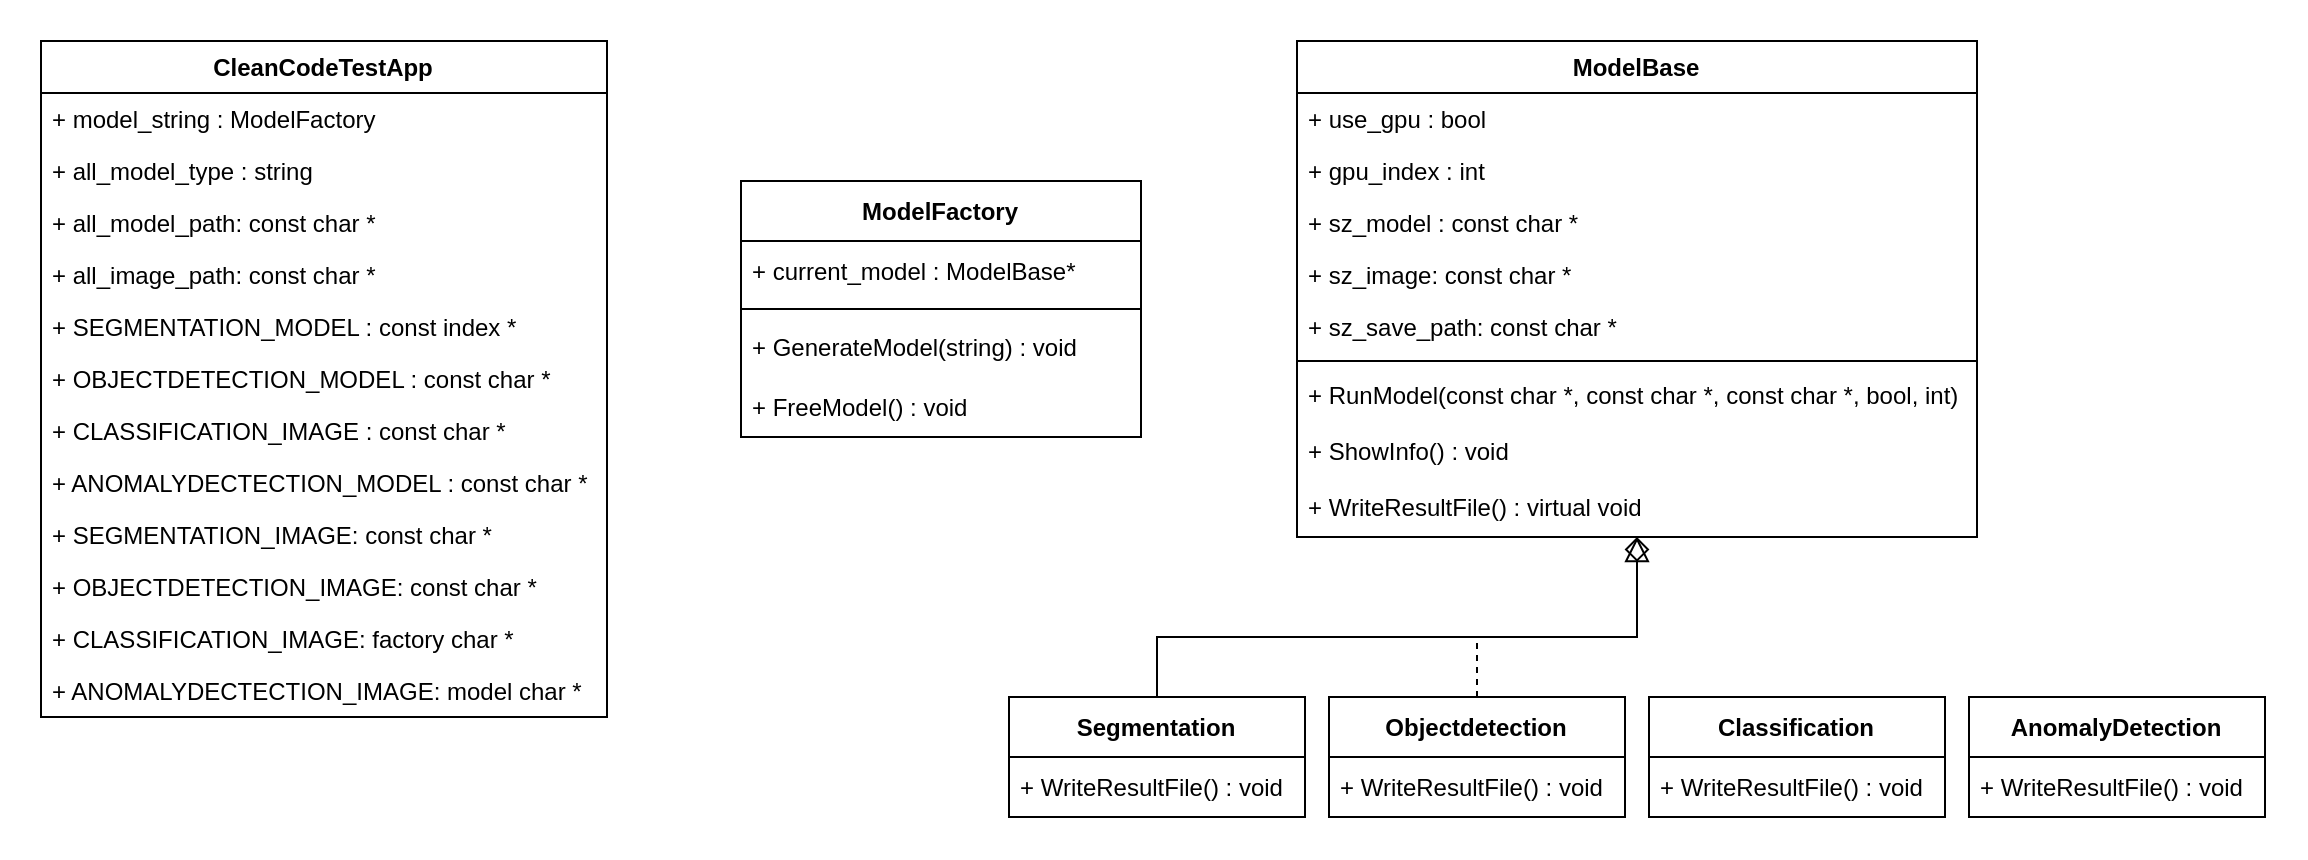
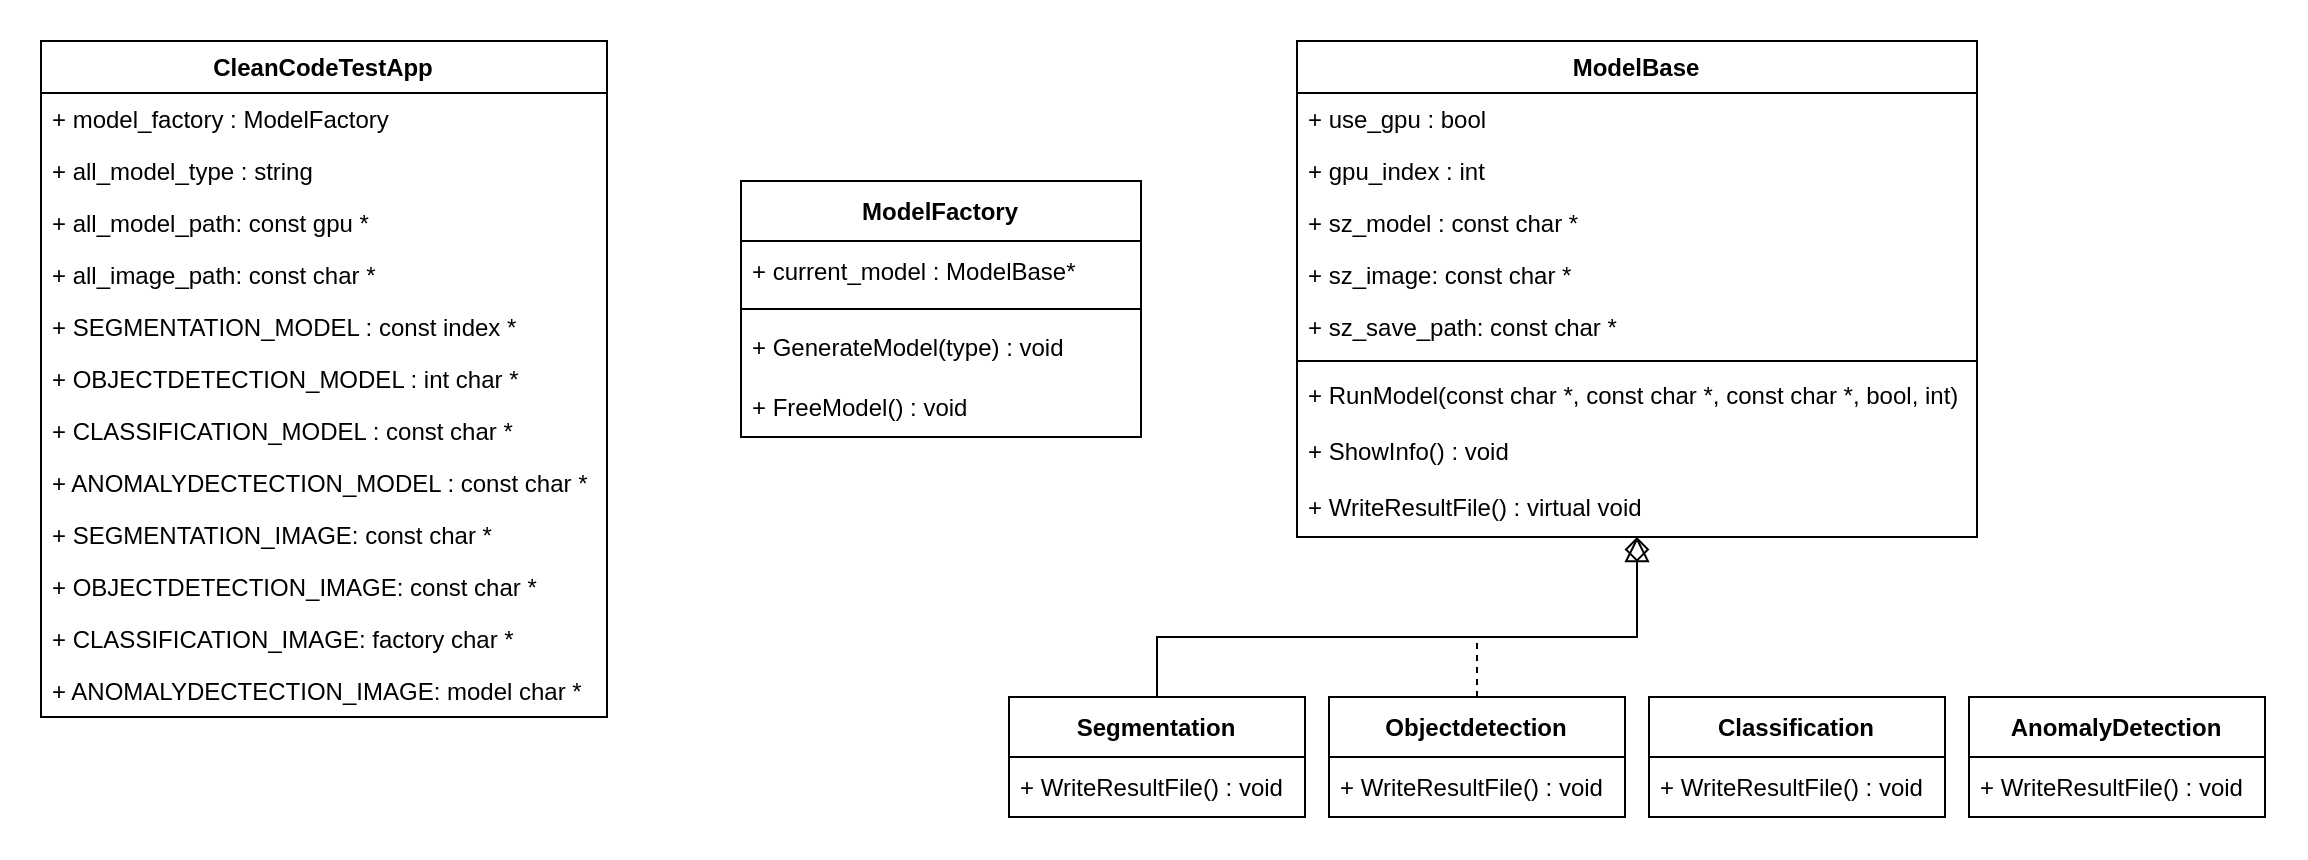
node "+ model_string : ModelFactory": label "+ model_string : ModelFactory" -> "+ model_factory : ModelFactory"
node "+ all_model_path: const char *": label "+ all_model_path: const char *" -> "+ all_model_path: const gpu *"
node "+ GenerateModel(string) : void": label "+ GenerateModel(string) : void" -> "+ GenerateModel(type) : void"
node "+ OBJECTDETECTION_MODEL : const char *": label "+ OBJECTDETECTION_MODEL : const char *" -> "+ OBJECTDETECTION_MODEL : int char *"
node "+ CLASSIFICATION_IMAGE : const char *": label "+ CLASSIFICATION_IMAGE : const char *" -> "+ CLASSIFICATION_MODEL : const char *"
